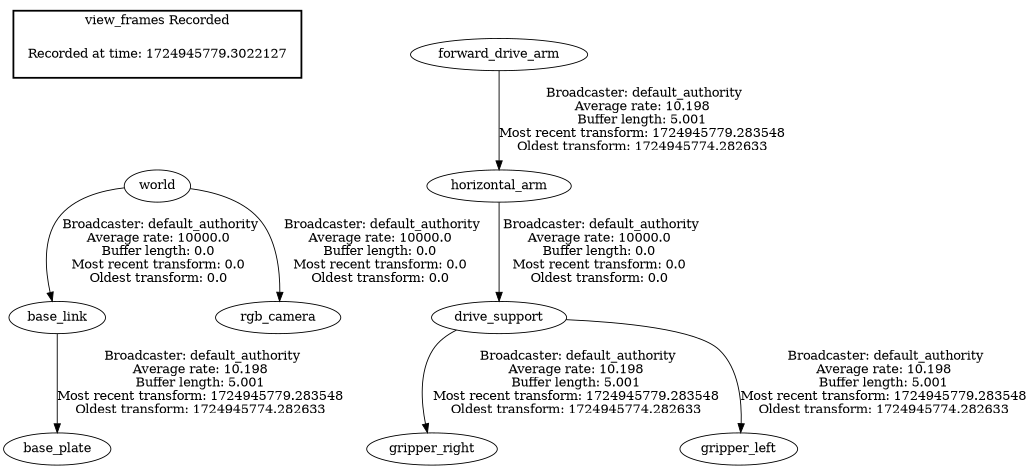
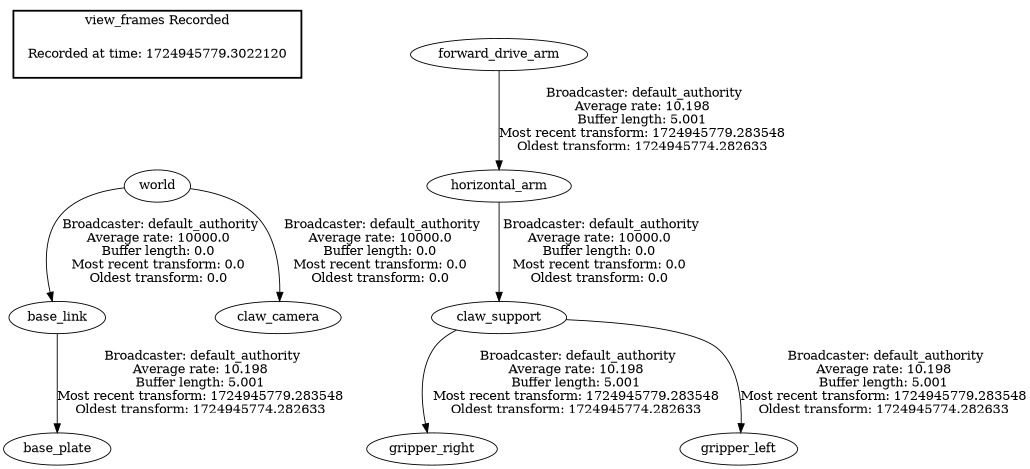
node "Recorded at time: 1724945779.3022127": label "Recorded at time: 1724945779.3022127" -> "Recorded at time: 1724945779.3022120"
node "rgb_camera": label "rgb_camera" -> "claw_camera"
node "drive_support": label "drive_support" -> "claw_support"
